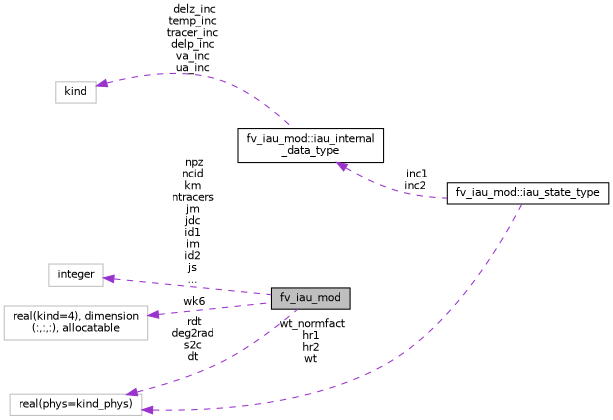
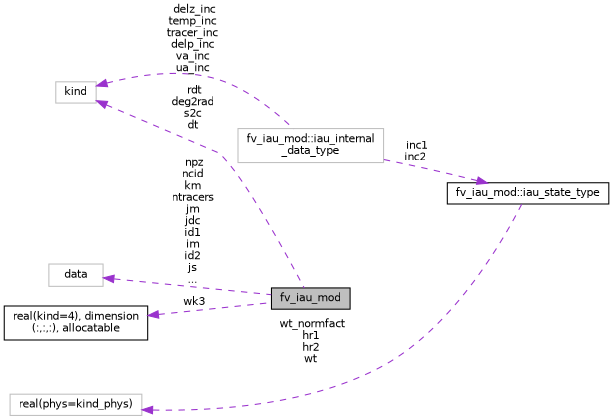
node "fv_iau_mod::iau_internal _data_type": color black -> grey75
edge "fv_iau_mod::iau_state_type" -> "fv_iau_mod::iau_internal _data_type": reversed
node "integer": label "integer" -> "data"
edge "fv_iau_mod" -> "real(kind=4), dimension (:,:,:), allocatable": label " wk6" -> " wk3"
node "real(kind=4), dimension (:,:,:), allocatable": color grey75 -> black
edge "fv_iau_mod" -> "real(phys=kind_phys)": now "fv_iau_mod" -> "kind"
